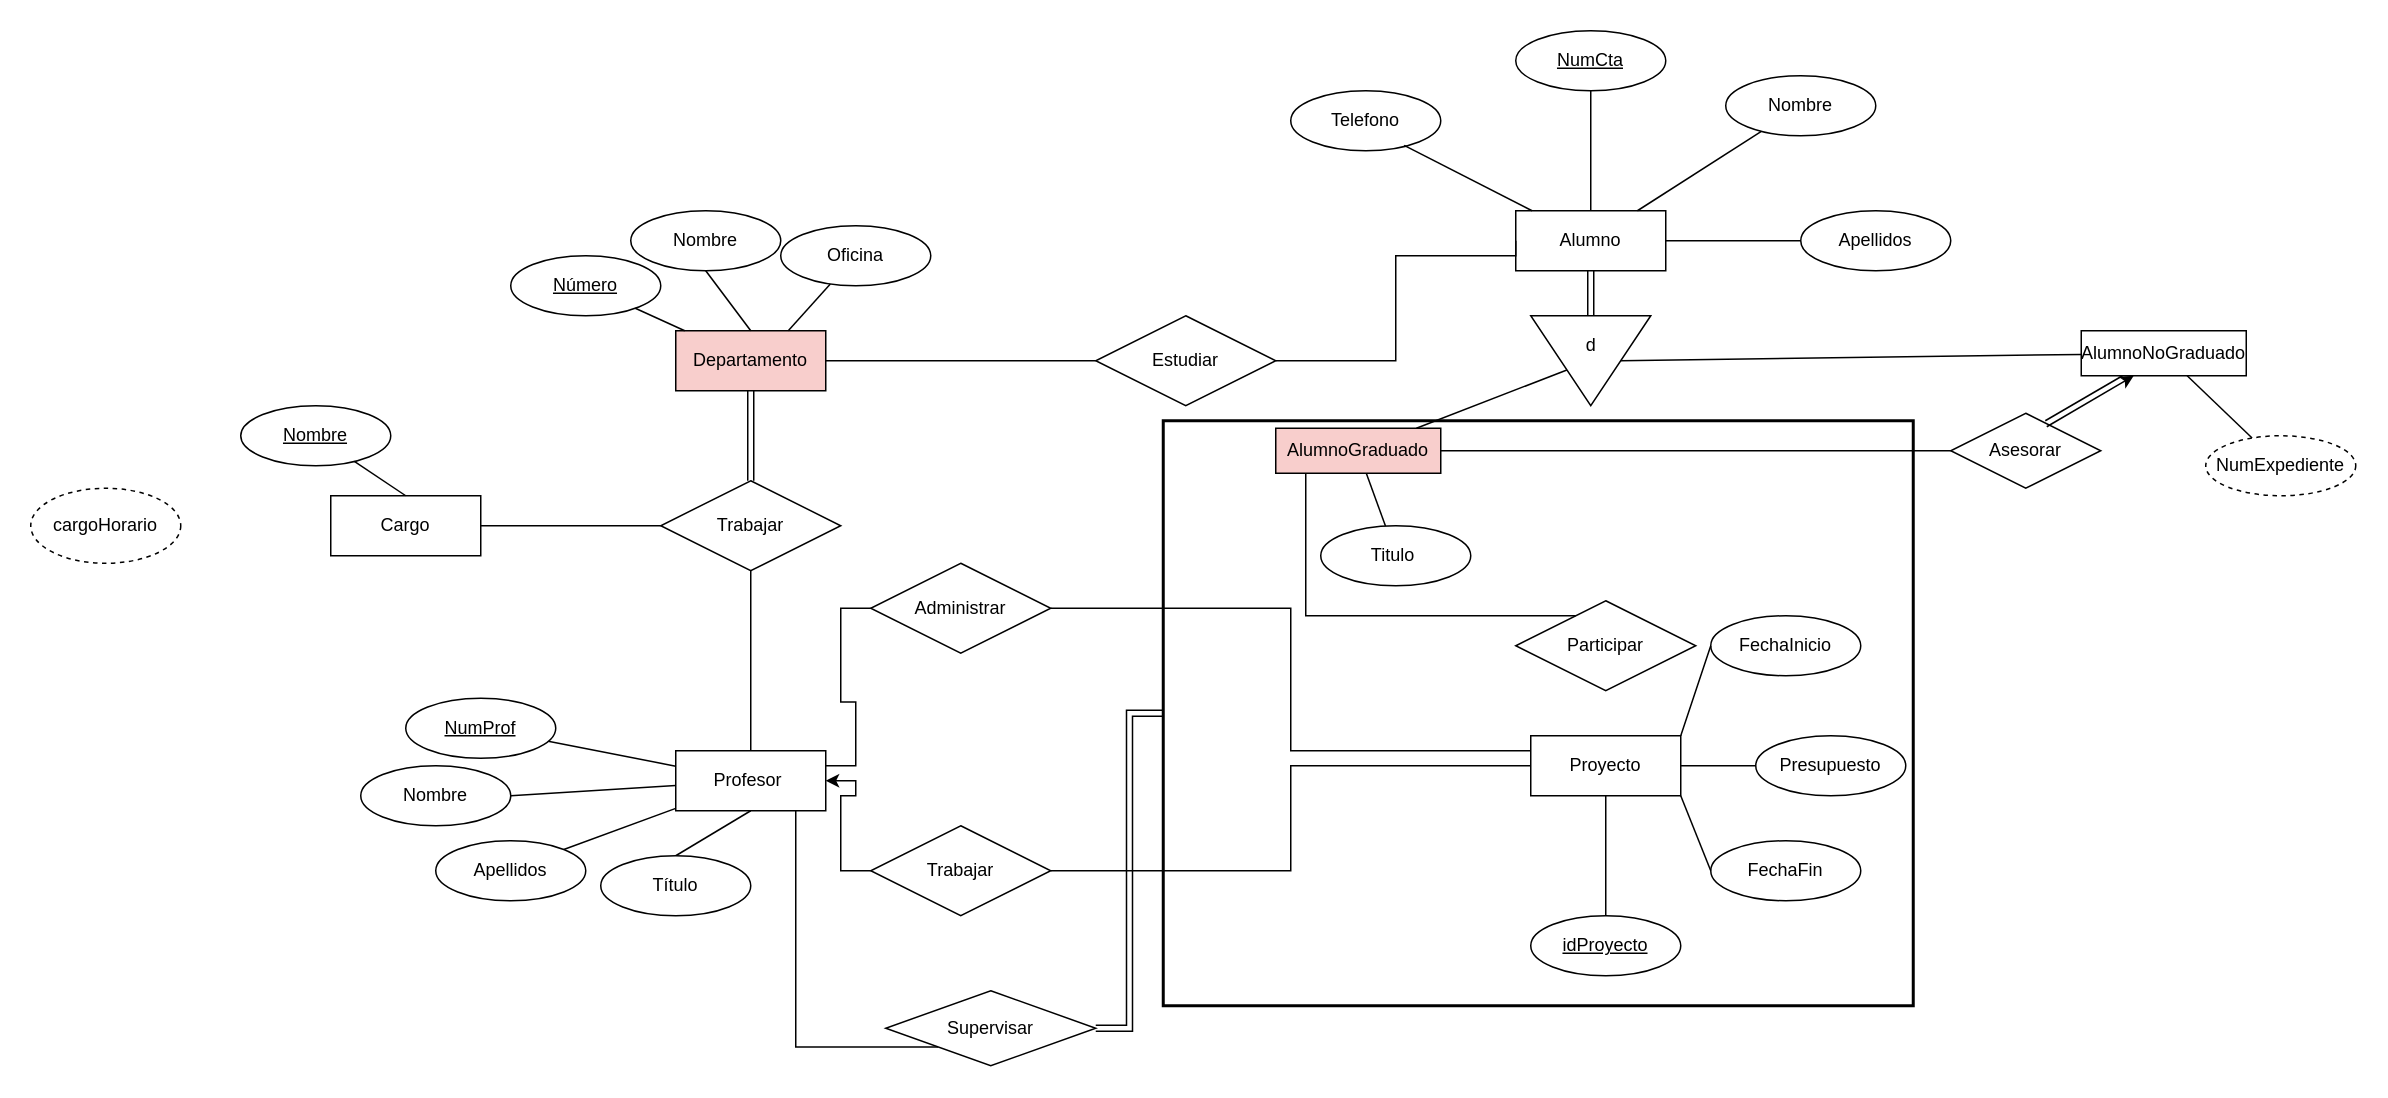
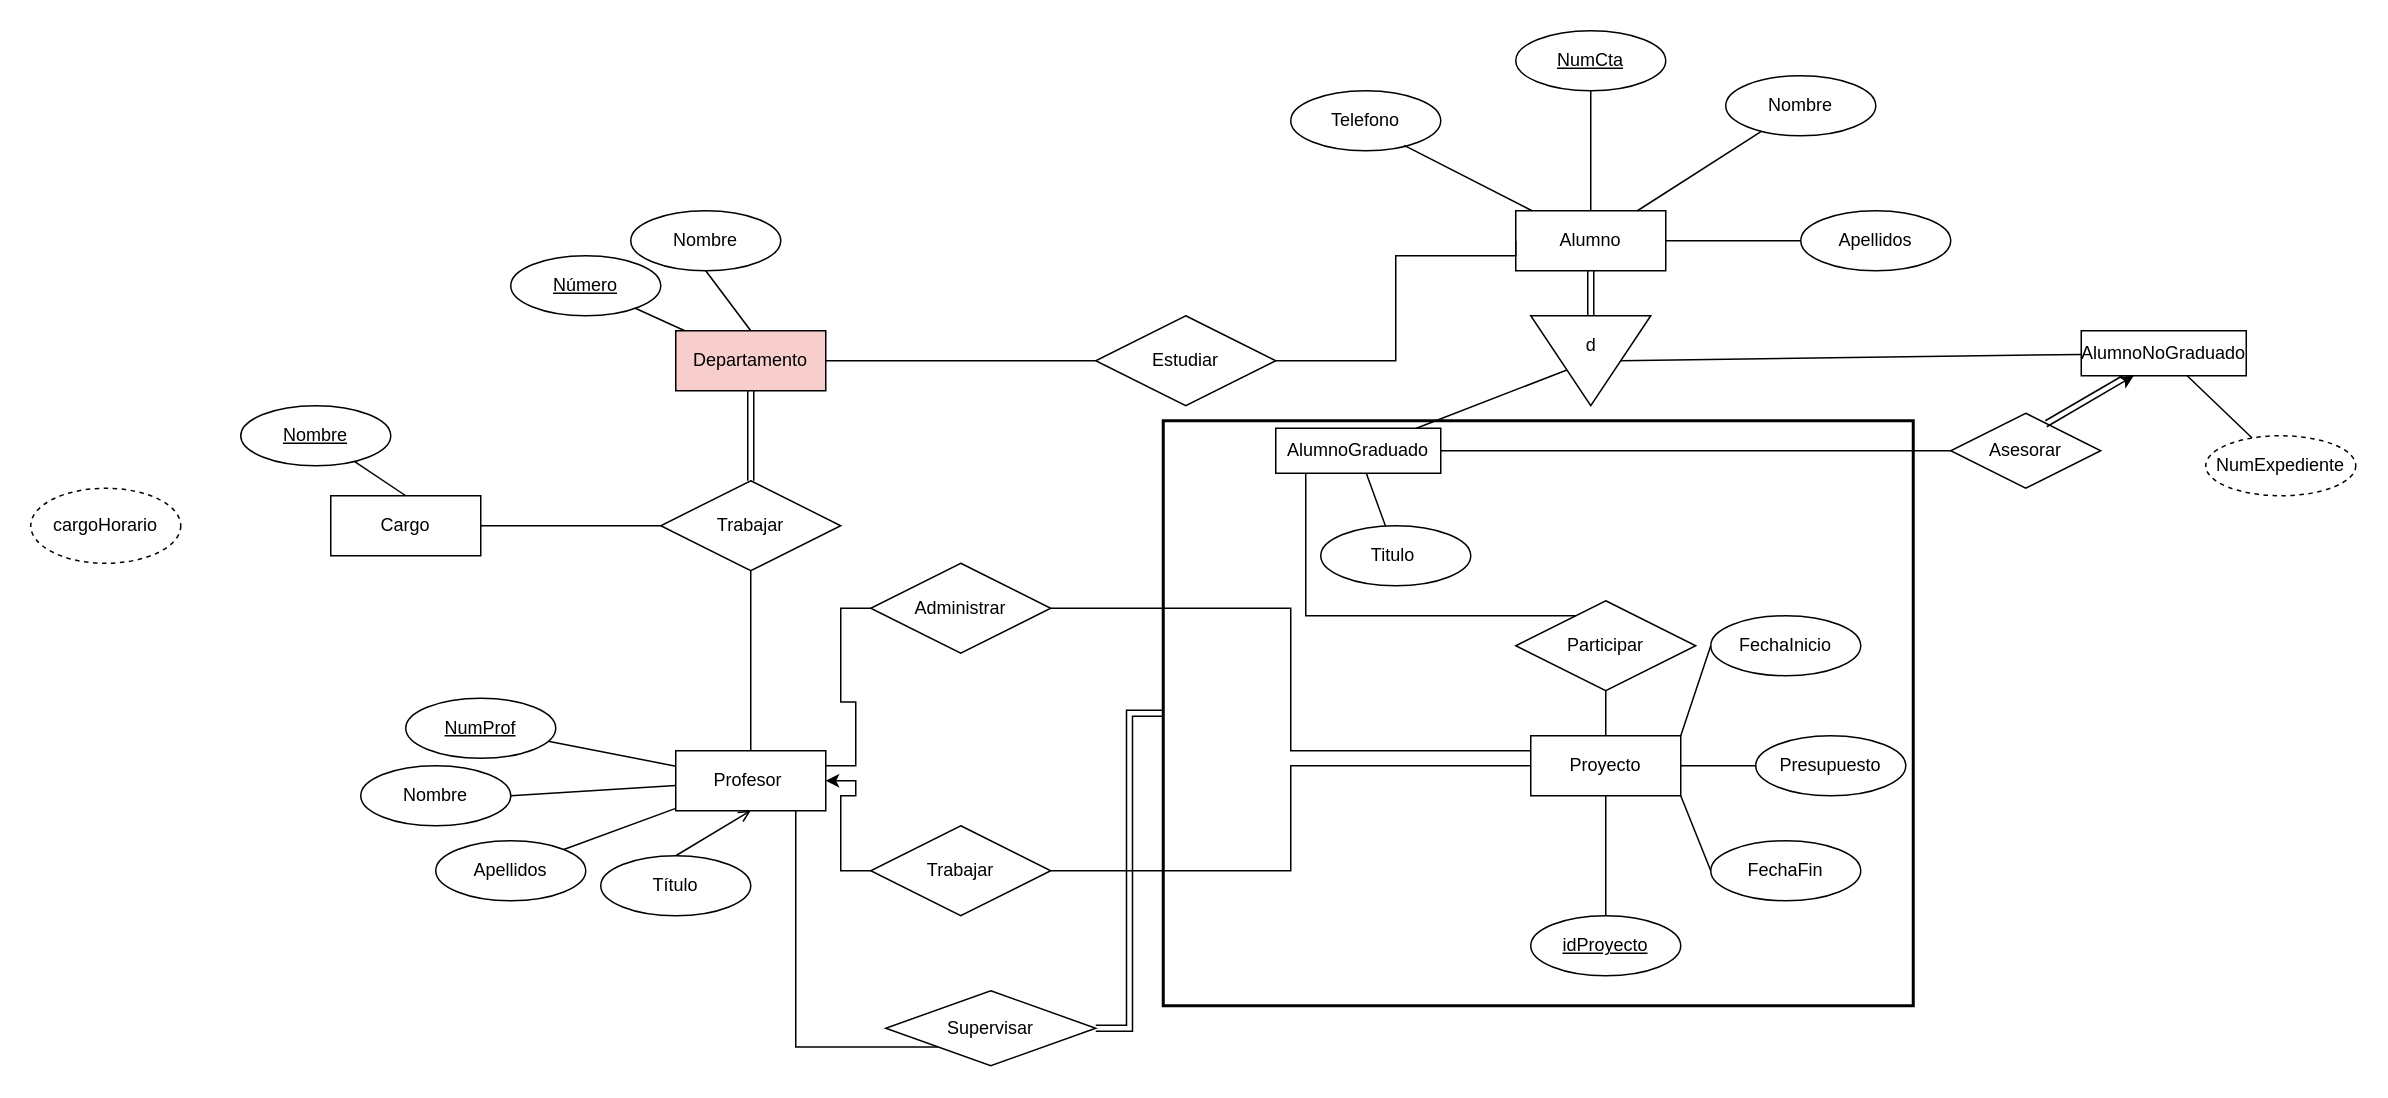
node "Oficina": removed
edge "Oficina" -- "Departamento": removed
node "AlumnoGraduado": fillcolor #f8cecc -> #ffffff
edge "Participar" -- "Proyecto": added
edge "Profesor" -- "Título": arrowhead none -> open
